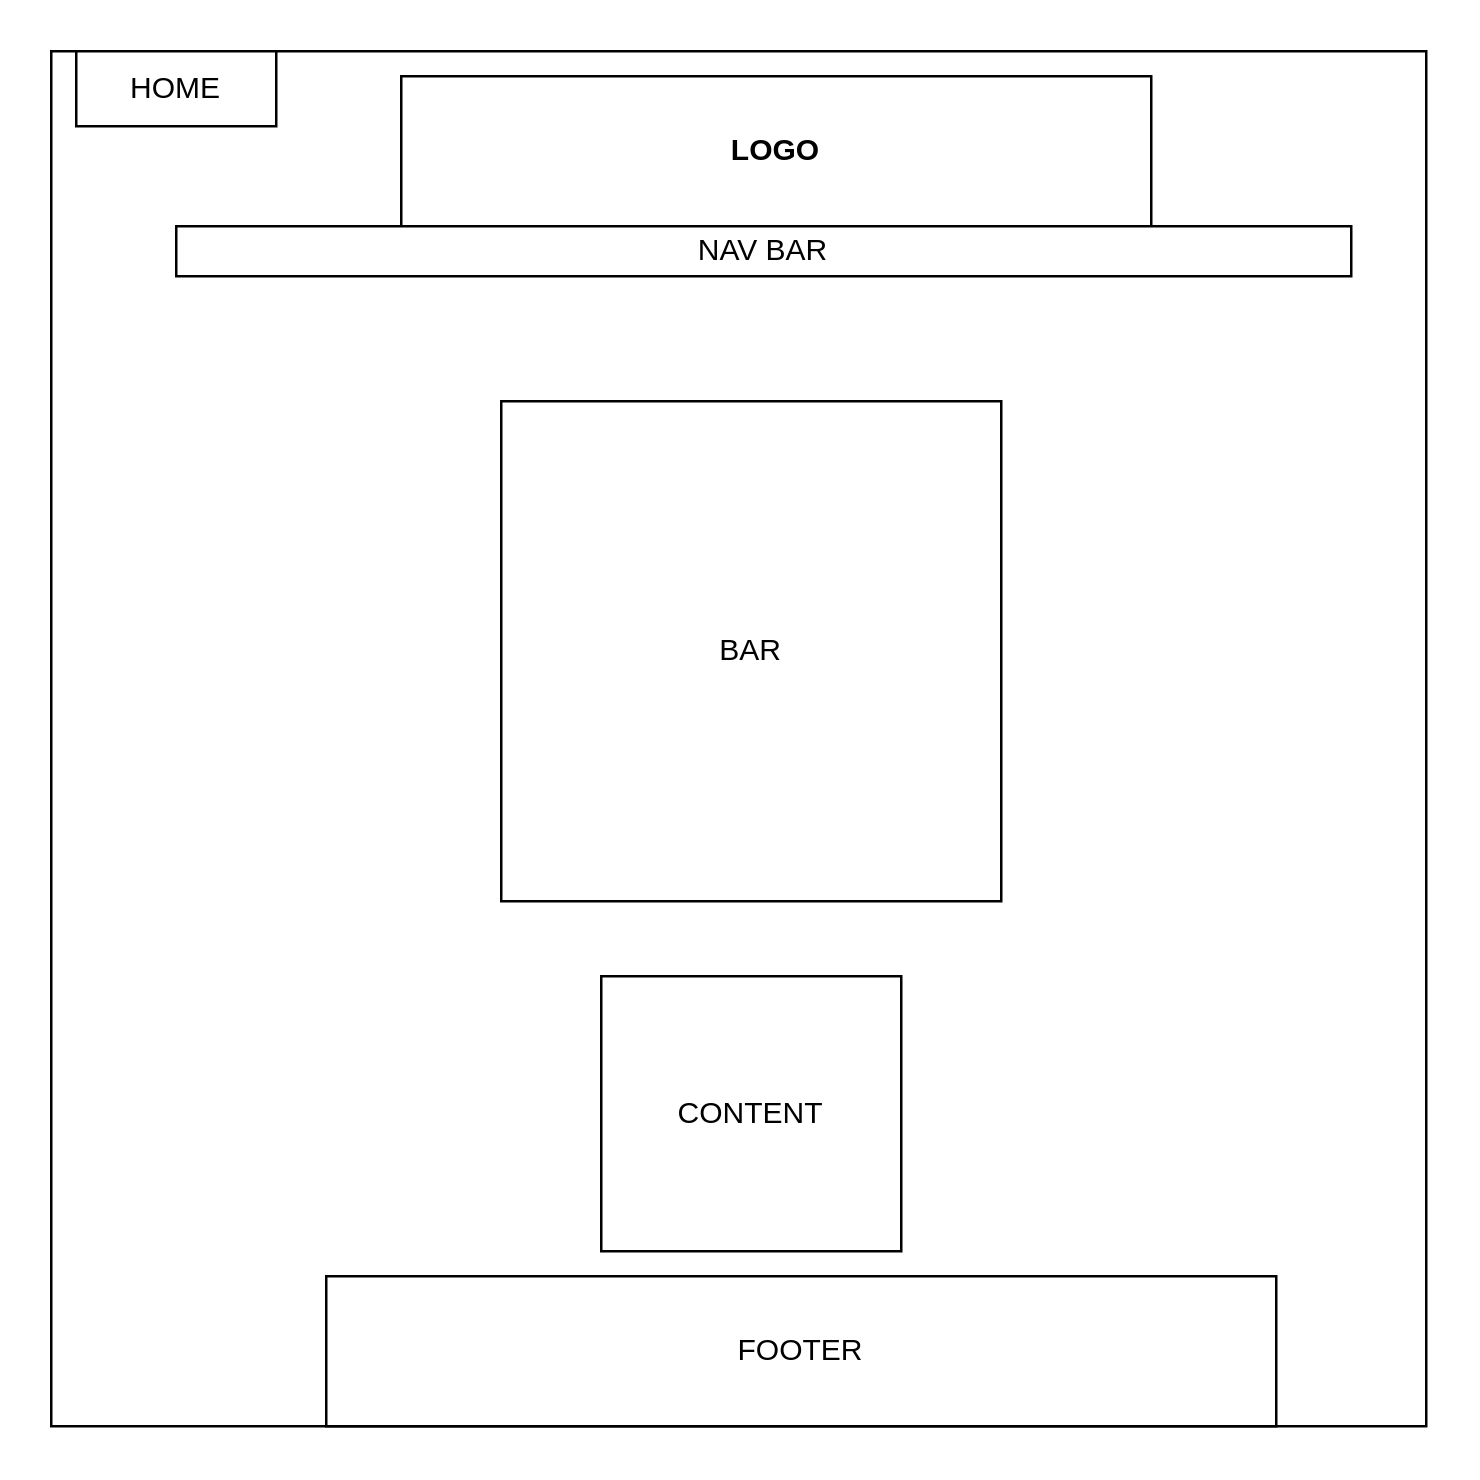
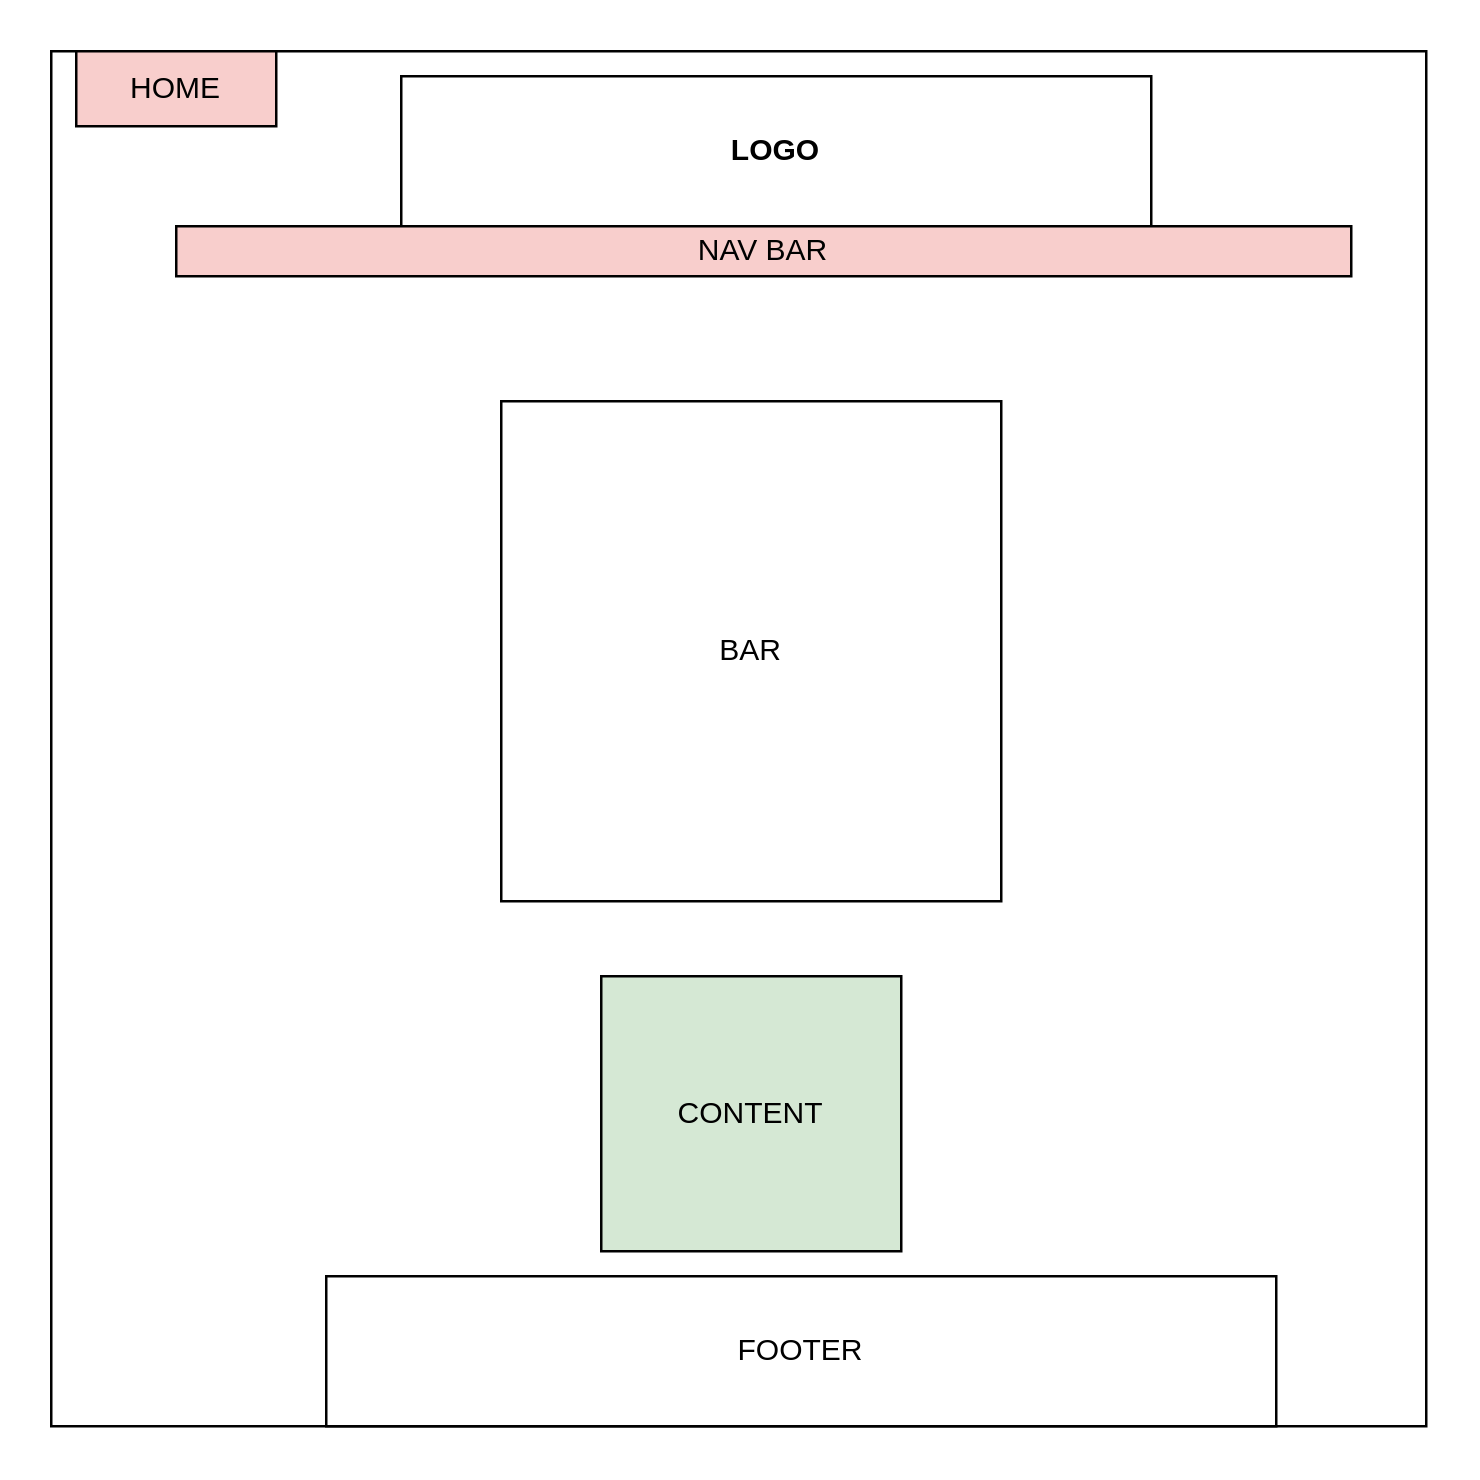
node "HOME": fillcolor #ffffff -> #f8cecc
node "NAV BAR": fillcolor #ffffff -> #f8cecc
node "CONTENT": fillcolor #ffffff -> #d5e8d4
